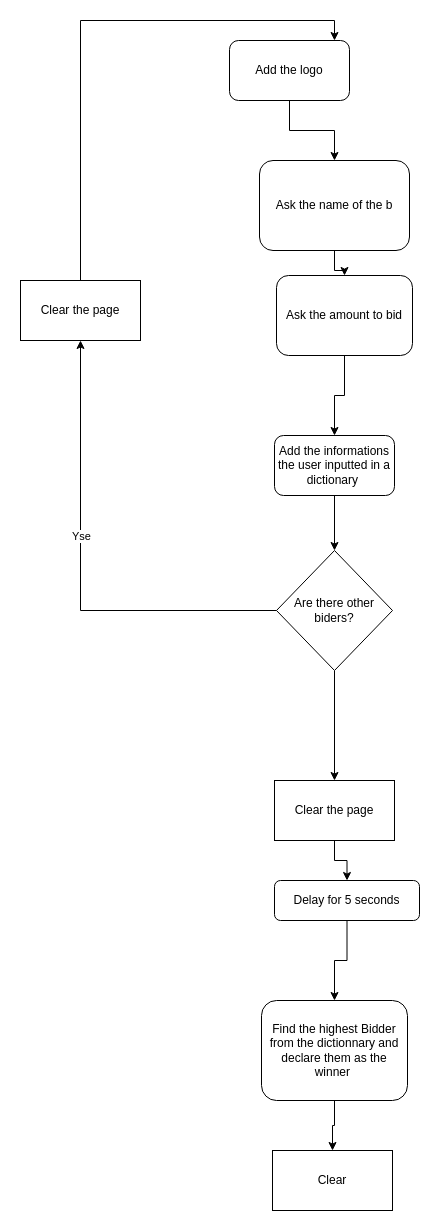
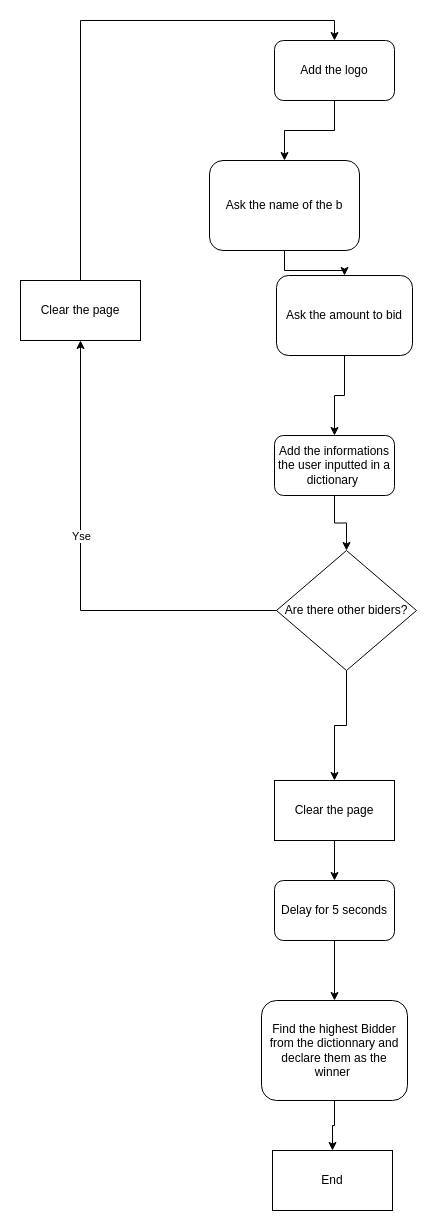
node "Add the logo": moved (290, 71) -> (335, 71)
node "Ask the name of the b": moved (335, 206) -> (285, 206)
node "Are there other biders?": size 116x120 -> 140x120
node "Delay for 5 seconds": size 145x40 -> 120x60
node "Clear": label "Clear" -> "End"
